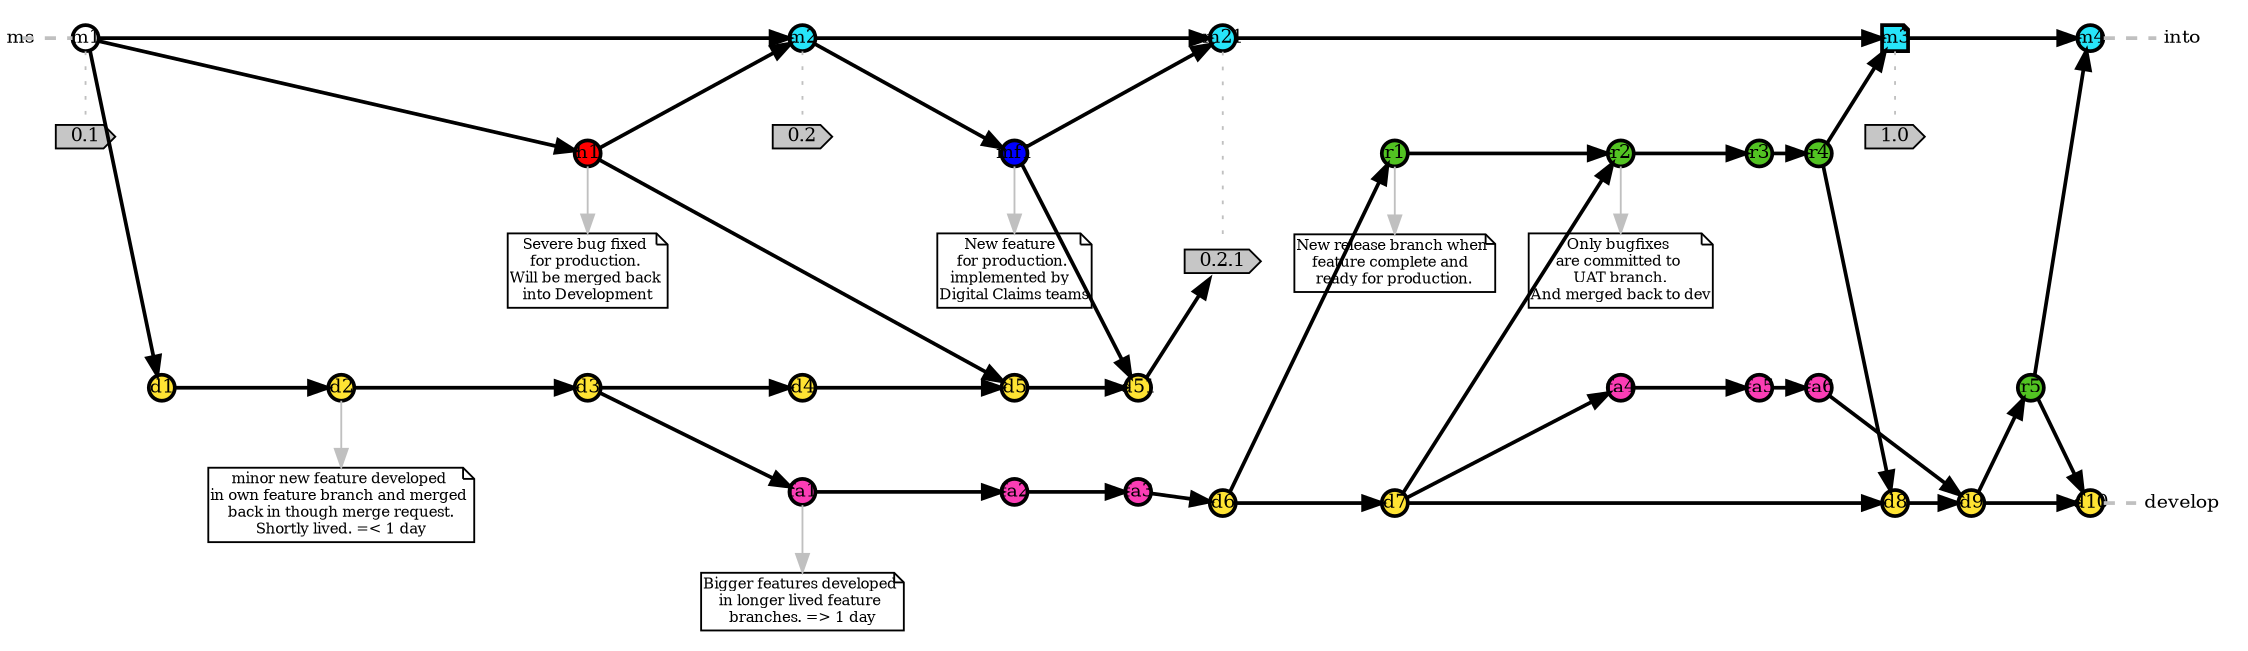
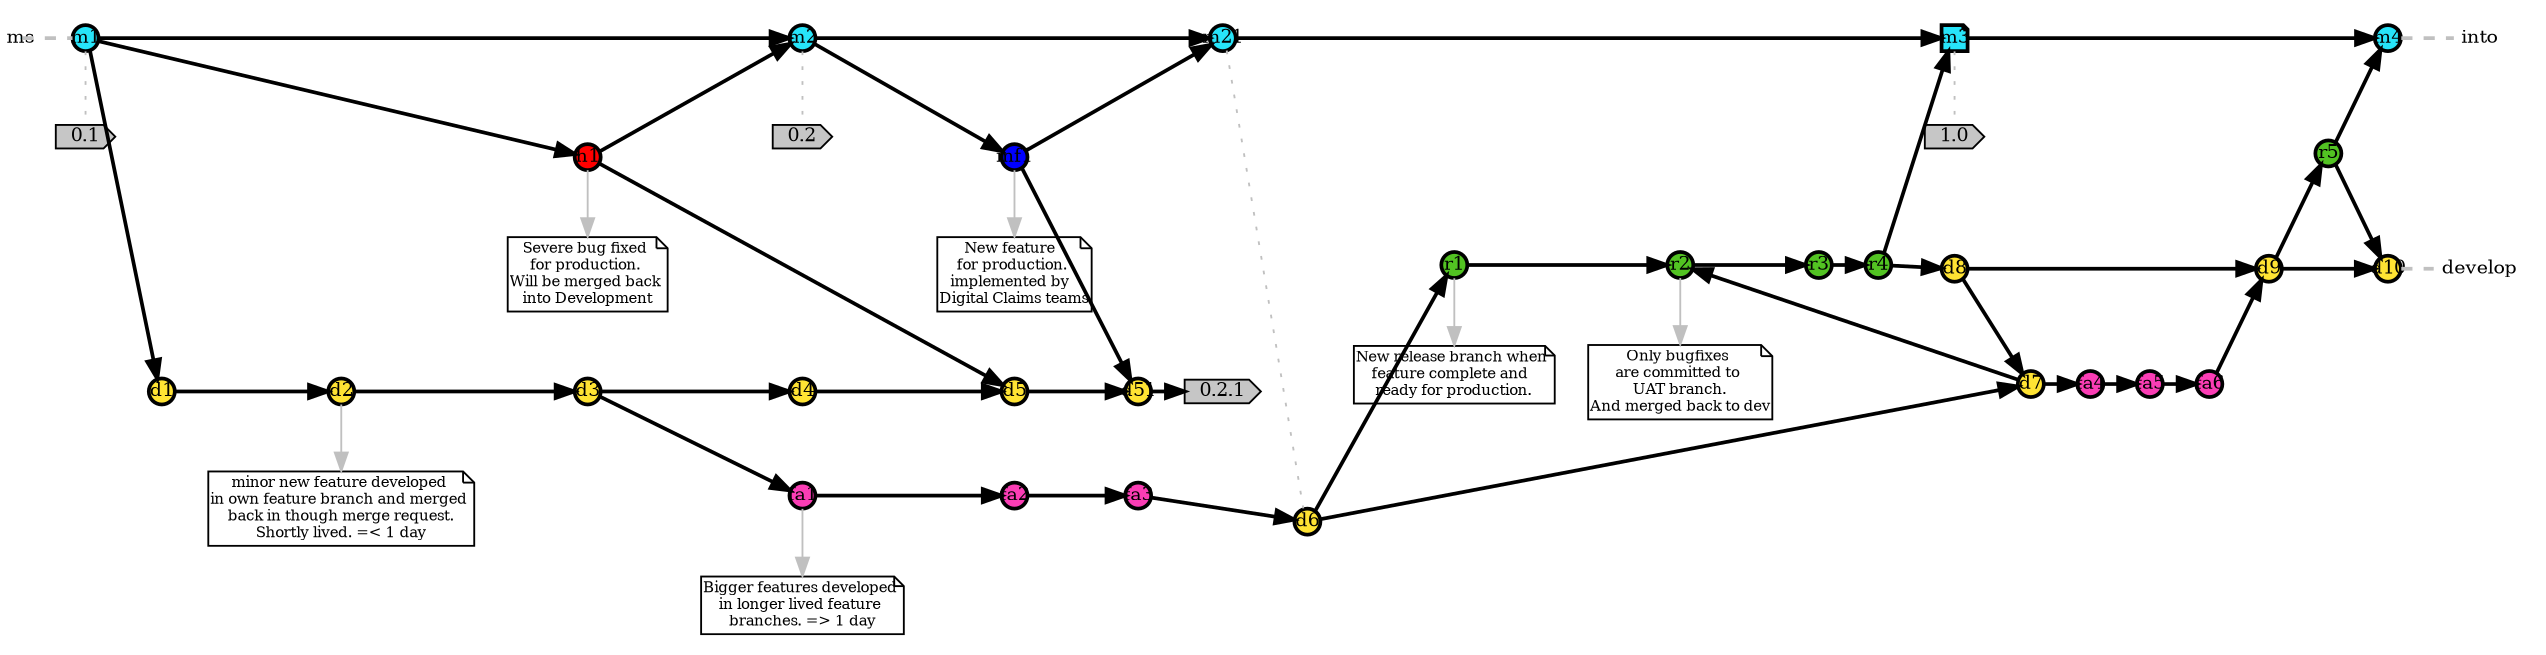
node "m1": fillcolor white -> #27e4f9
edge "m21" -- "0.2.1": now "m21" -- "d6"
edge "d7" -> "d8": reversed
